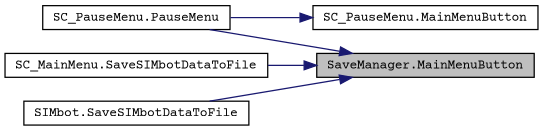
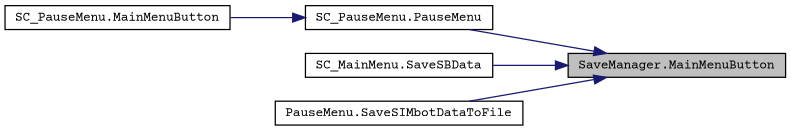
edge "SC_PauseMenu.PauseMenu" -> "SC_PauseMenu.MainMenuButton": reversed
node "SC_MainMenu.SaveSIMbotDataToFile": label "SC_MainMenu.SaveSIMbotDataToFile" -> "SC_MainMenu.SaveSBData"
node "SIMbot.SaveSIMbotDataToFile": label "SIMbot.SaveSIMbotDataToFile" -> "PauseMenu.SaveSIMbotDataToFile"
